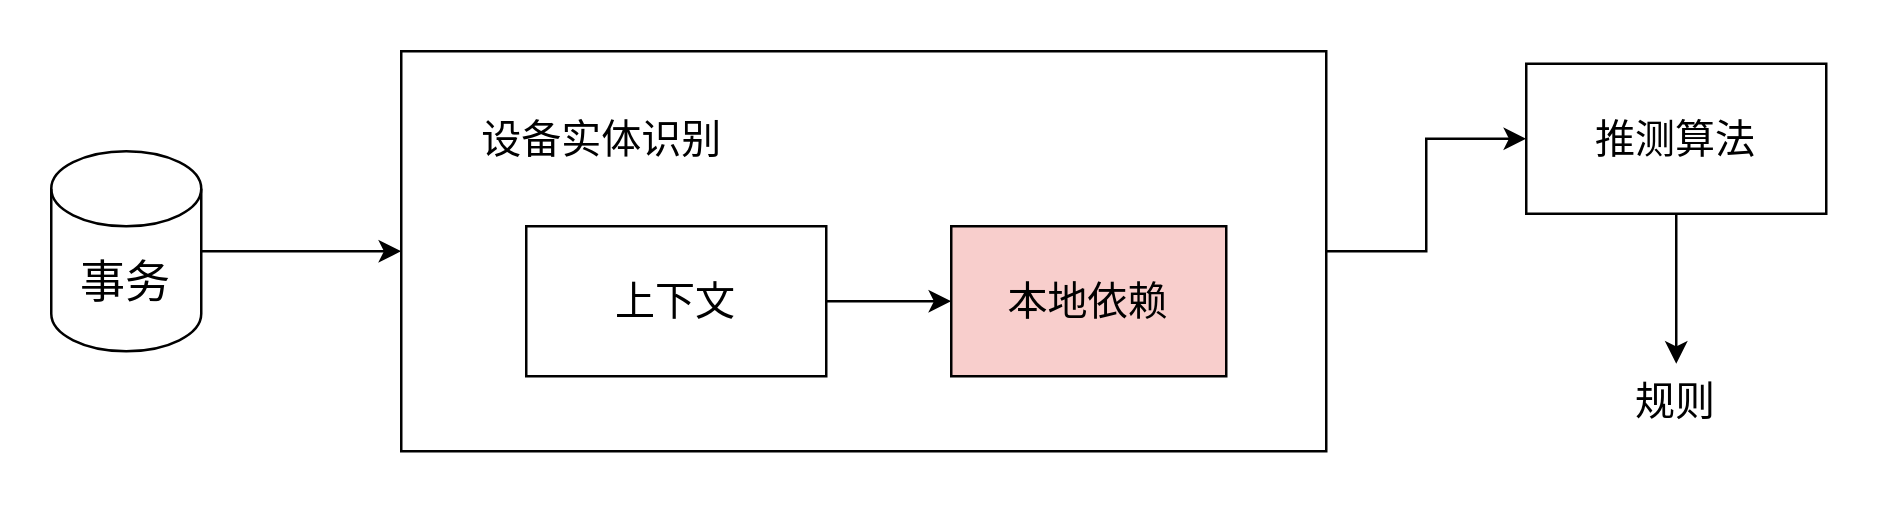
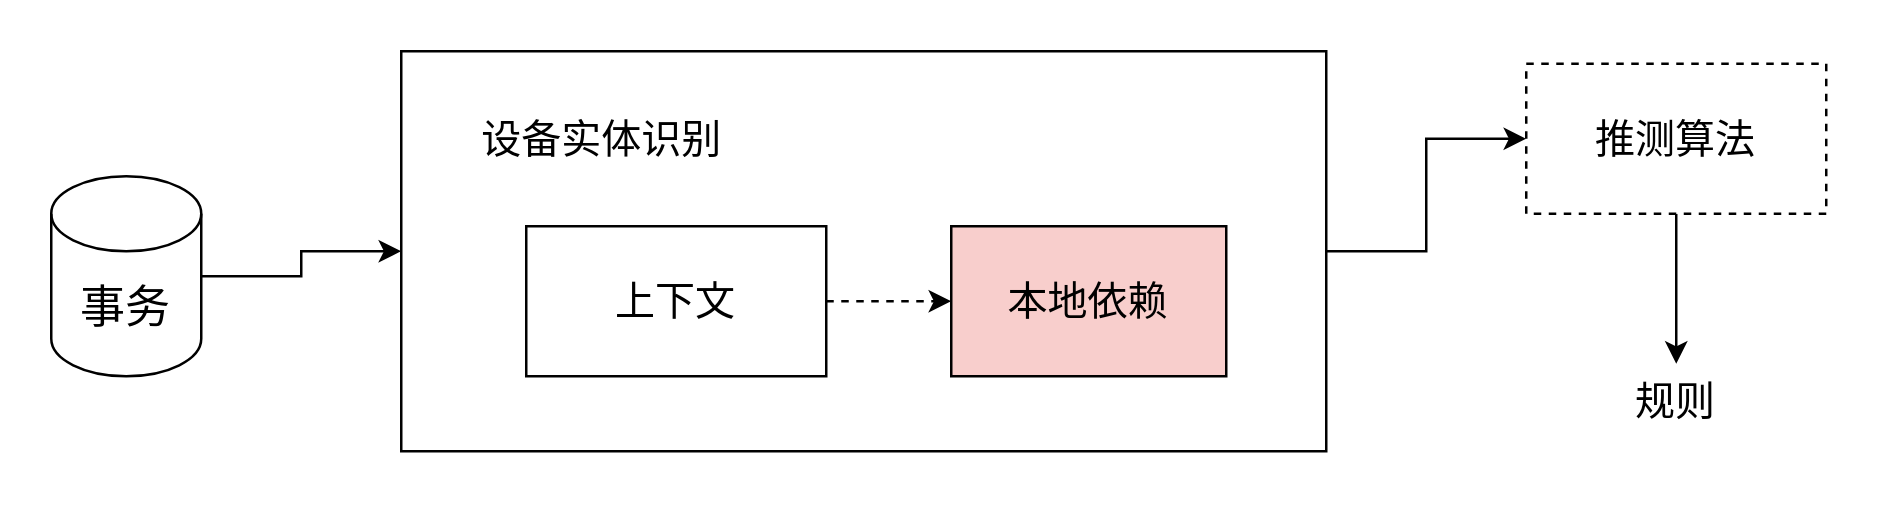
node "推测算法": style solid -> dashed
node "事务": moved (126, 251) -> (126, 276)
edge "上下文" -> "本地依赖": style solid -> dashed
